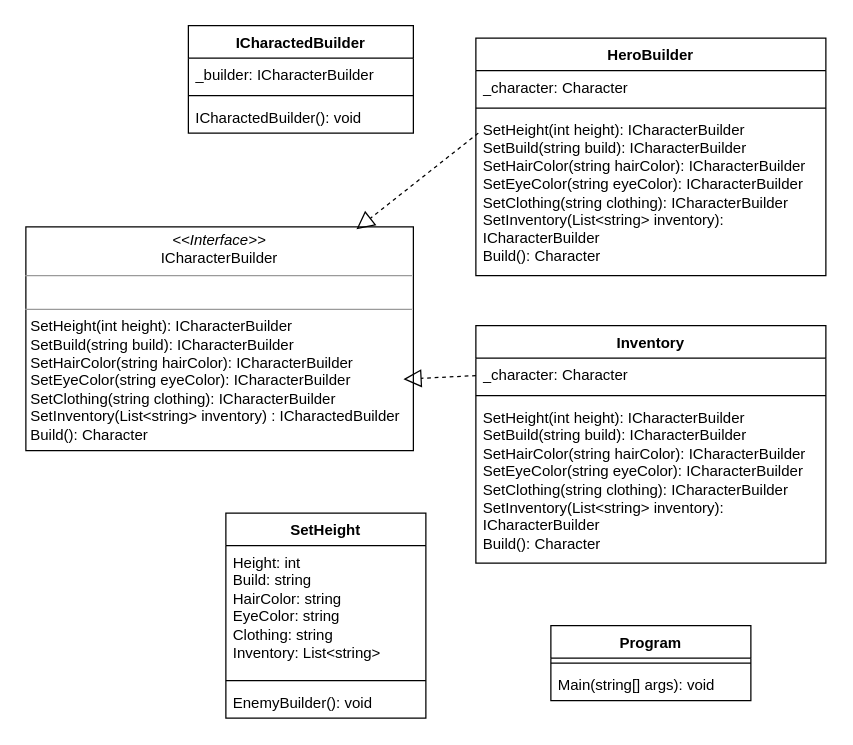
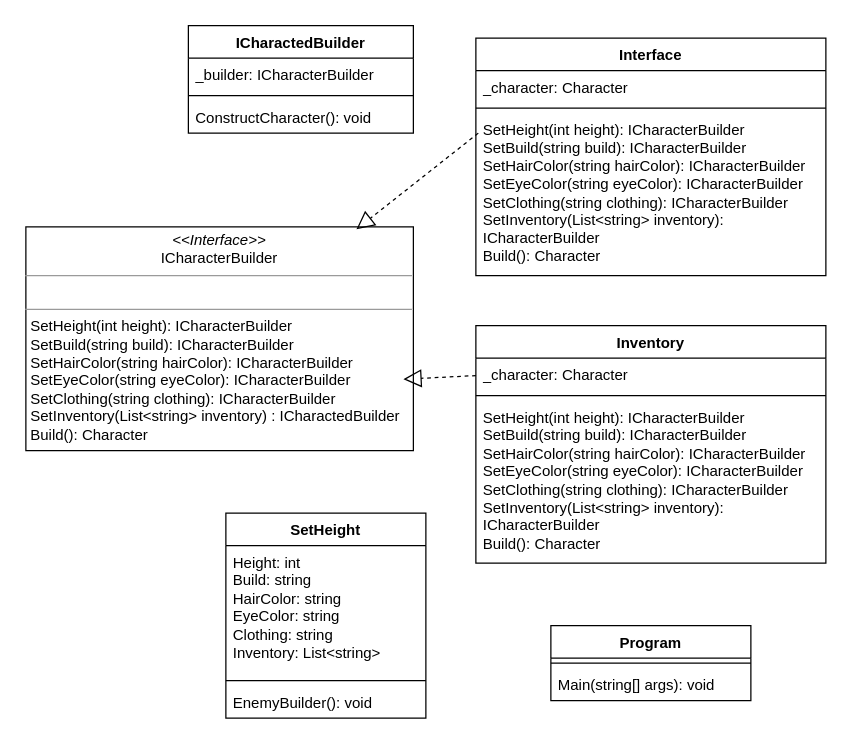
node "HeroBuilder": label "HeroBuilder" -> "Interface"
node "ICharactedBuilder(): void": label "ICharactedBuilder(): void" -> "ConstructCharacter(): void"
